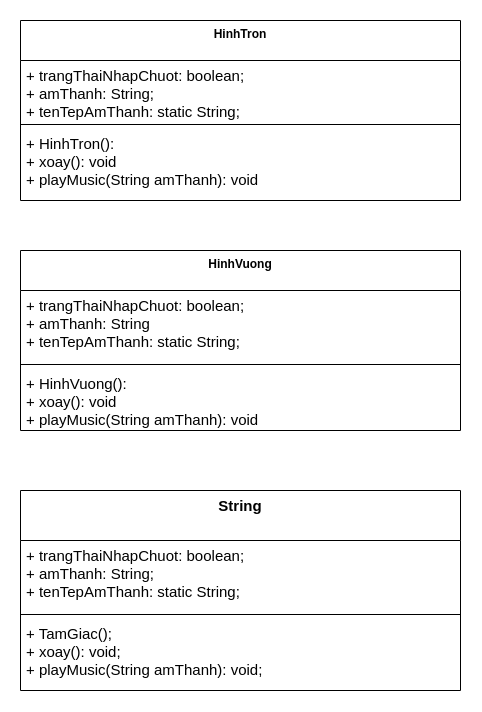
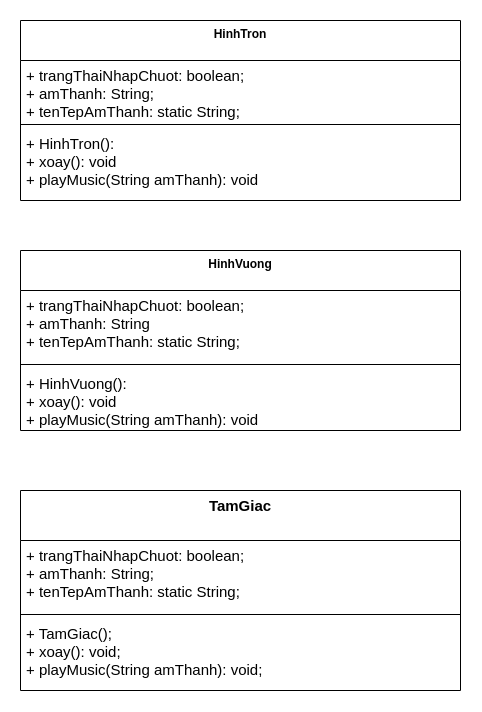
node "String": label "String" -> "TamGiac"
